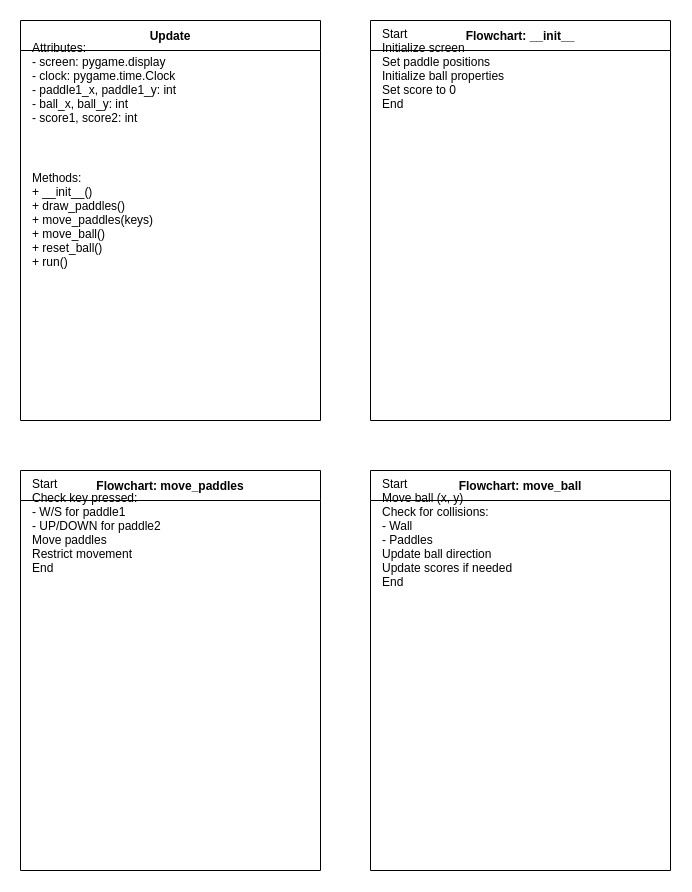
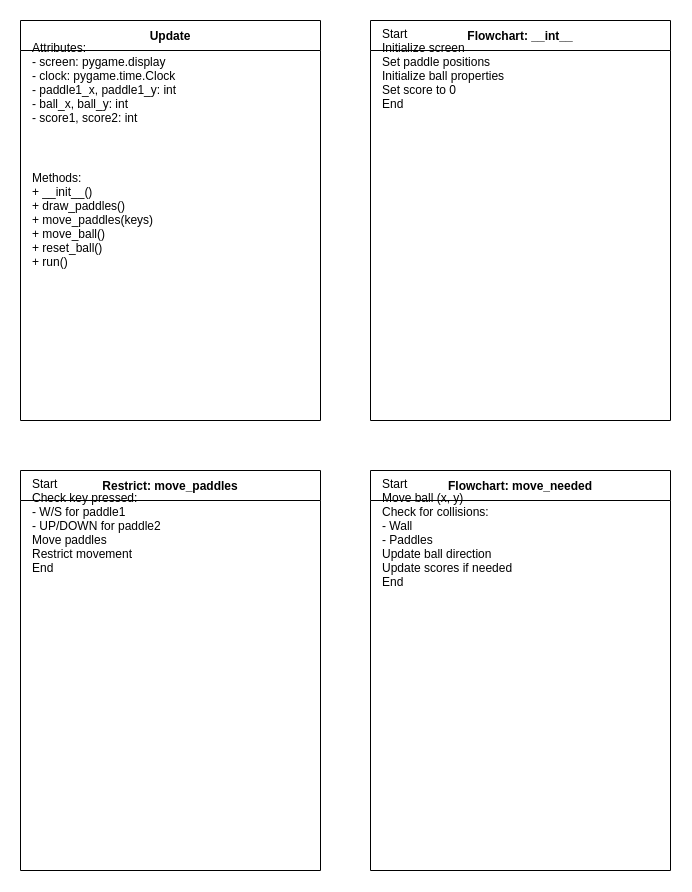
node "Flowchart: __init__": label "Flowchart: __init__" -> "Flowchart: __int__"
node "Flowchart: move_paddles": label "Flowchart: move_paddles" -> "Restrict: move_paddles"
node "Flowchart: move_ball": label "Flowchart: move_ball" -> "Flowchart: move_needed"
